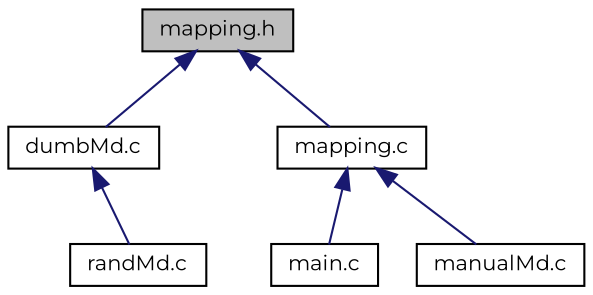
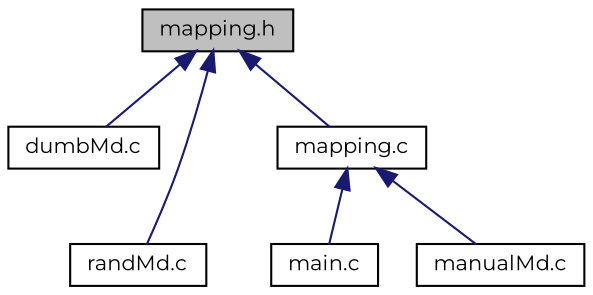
edge "randMd.c" -> "dumbMd.c": now "randMd.c" -> "mapping.h"
